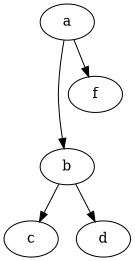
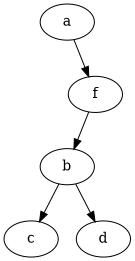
edge "a" -> "b": now "f" -> "b"
